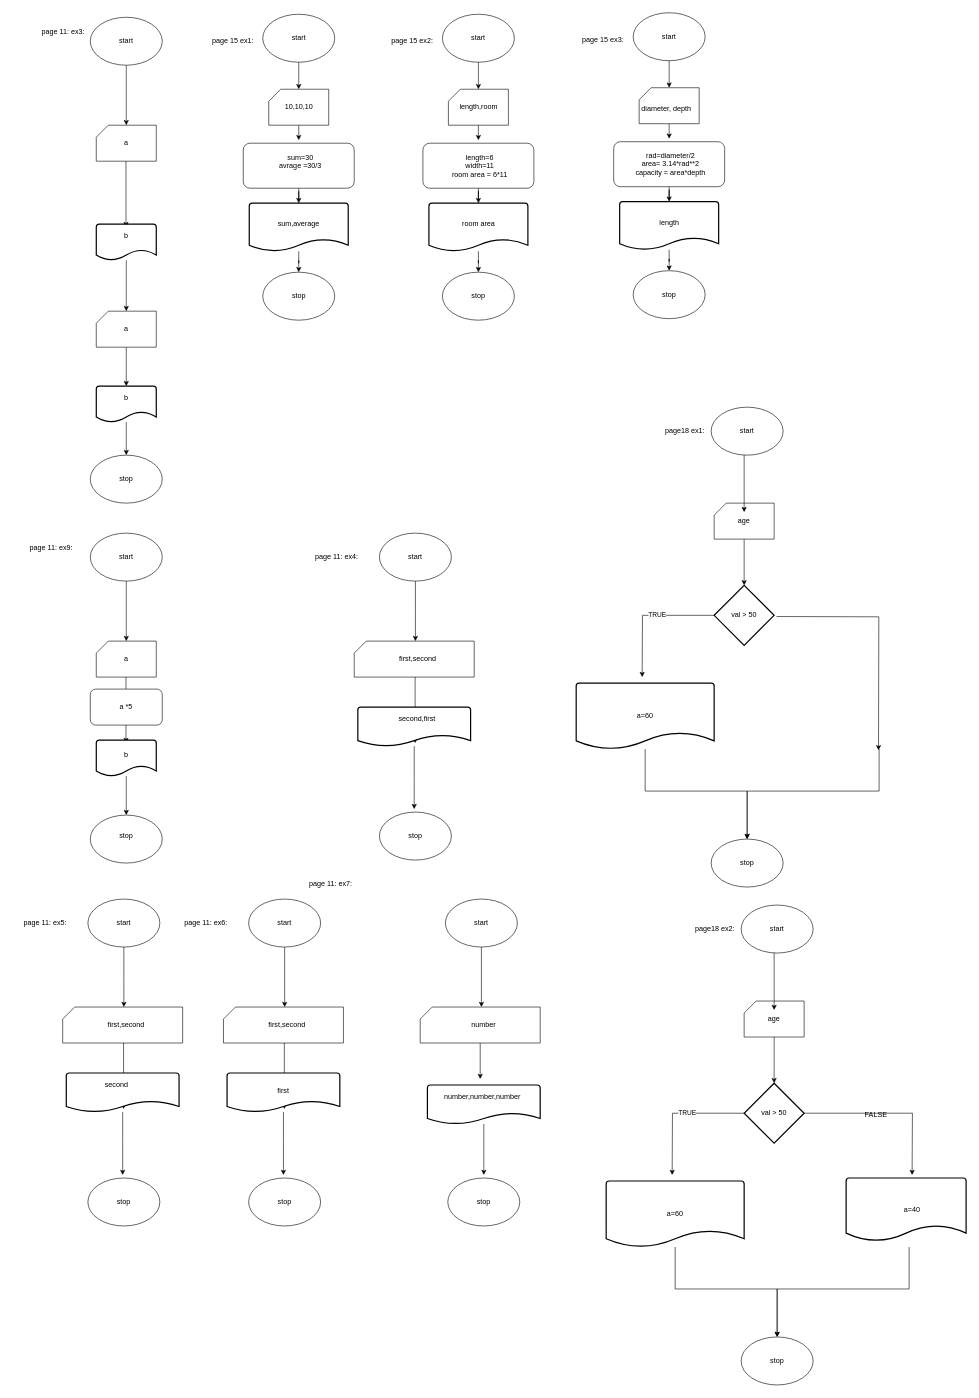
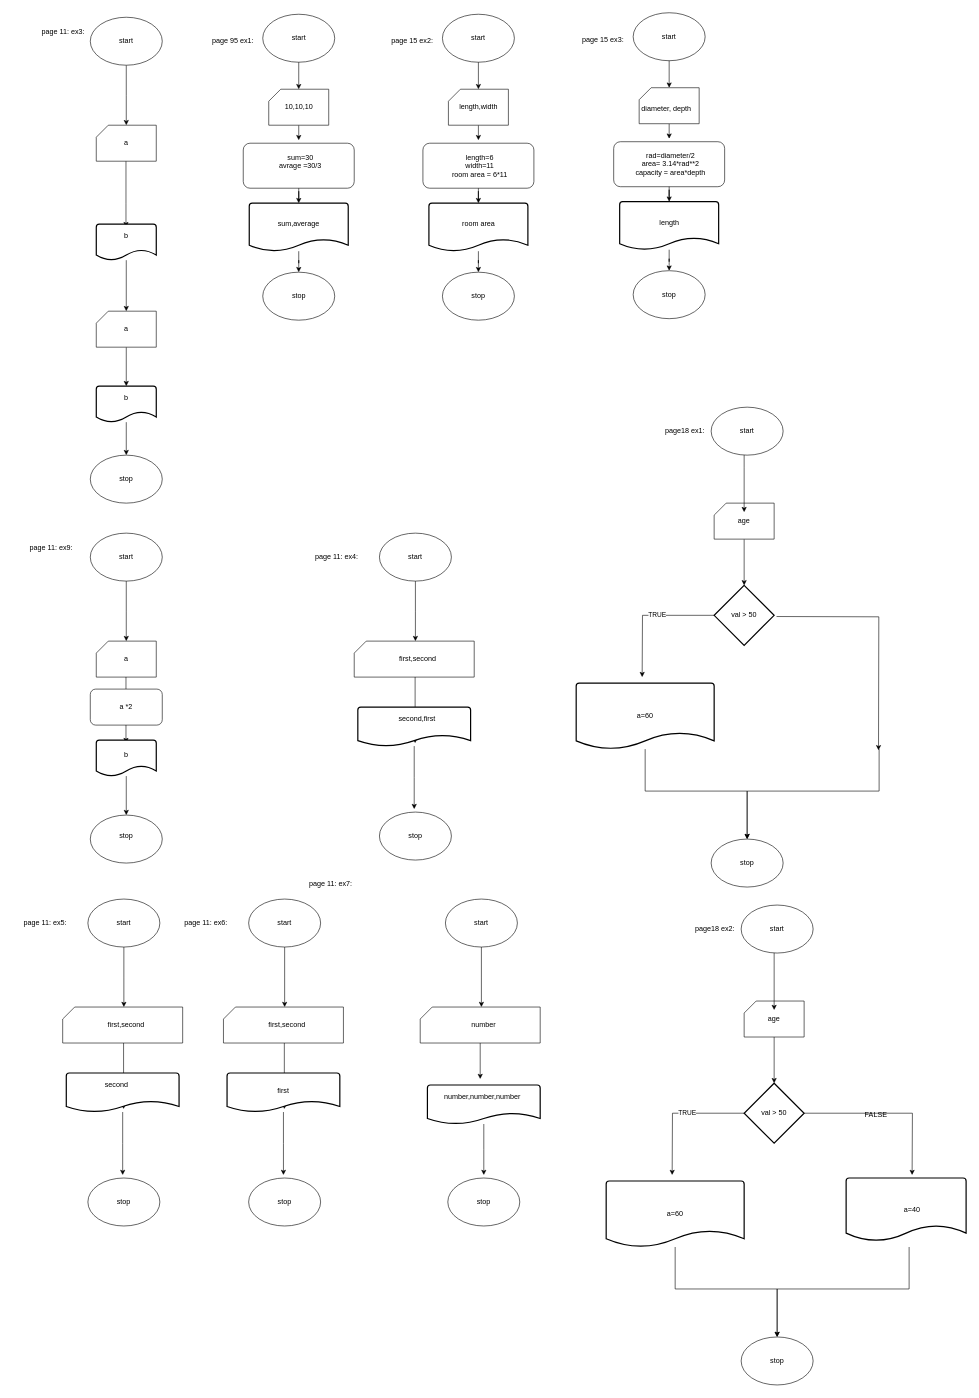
node "page 15 ex1:": label "page 15 ex1:" -> "page 95 ex1:"
node "length,room": label "length,room" -> "length,width"
node "a *5": label "a *5" -> "a *2"
